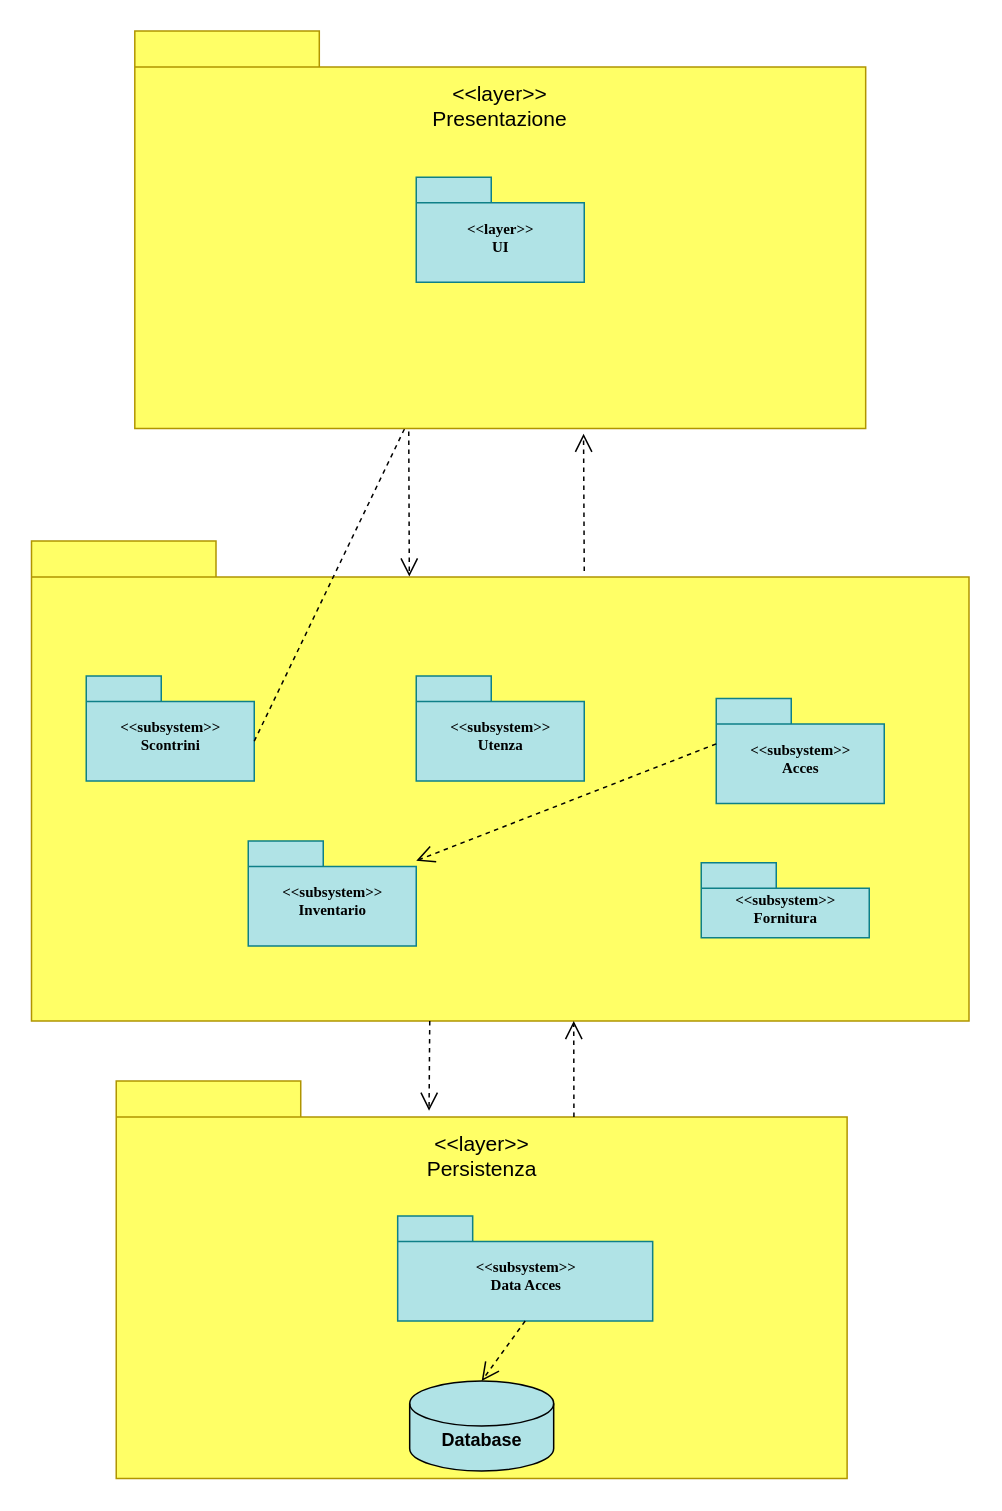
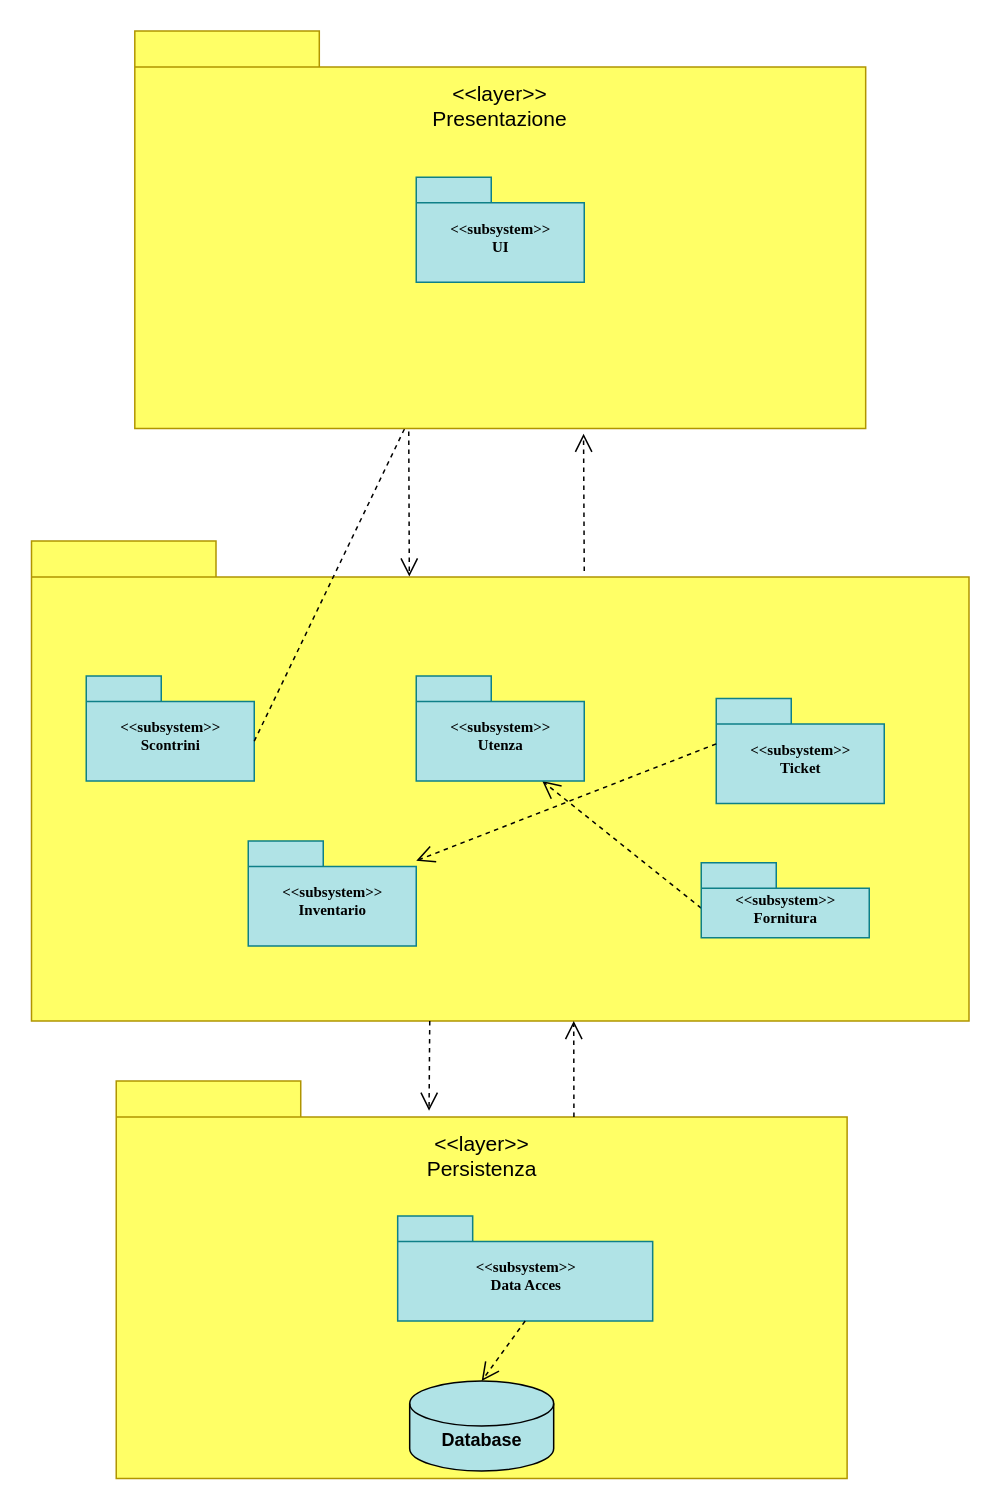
node "<<layer>> UI": label "<<layer>> UI" -> "<<subsystem>> UI"
node "<<subsystem>> Acces": label "<<subsystem>> Acces" -> "<<subsystem>> Ticket"
edge "<<subsystem>> Fornitura" -> "<<subsystem>> Utenza": added
